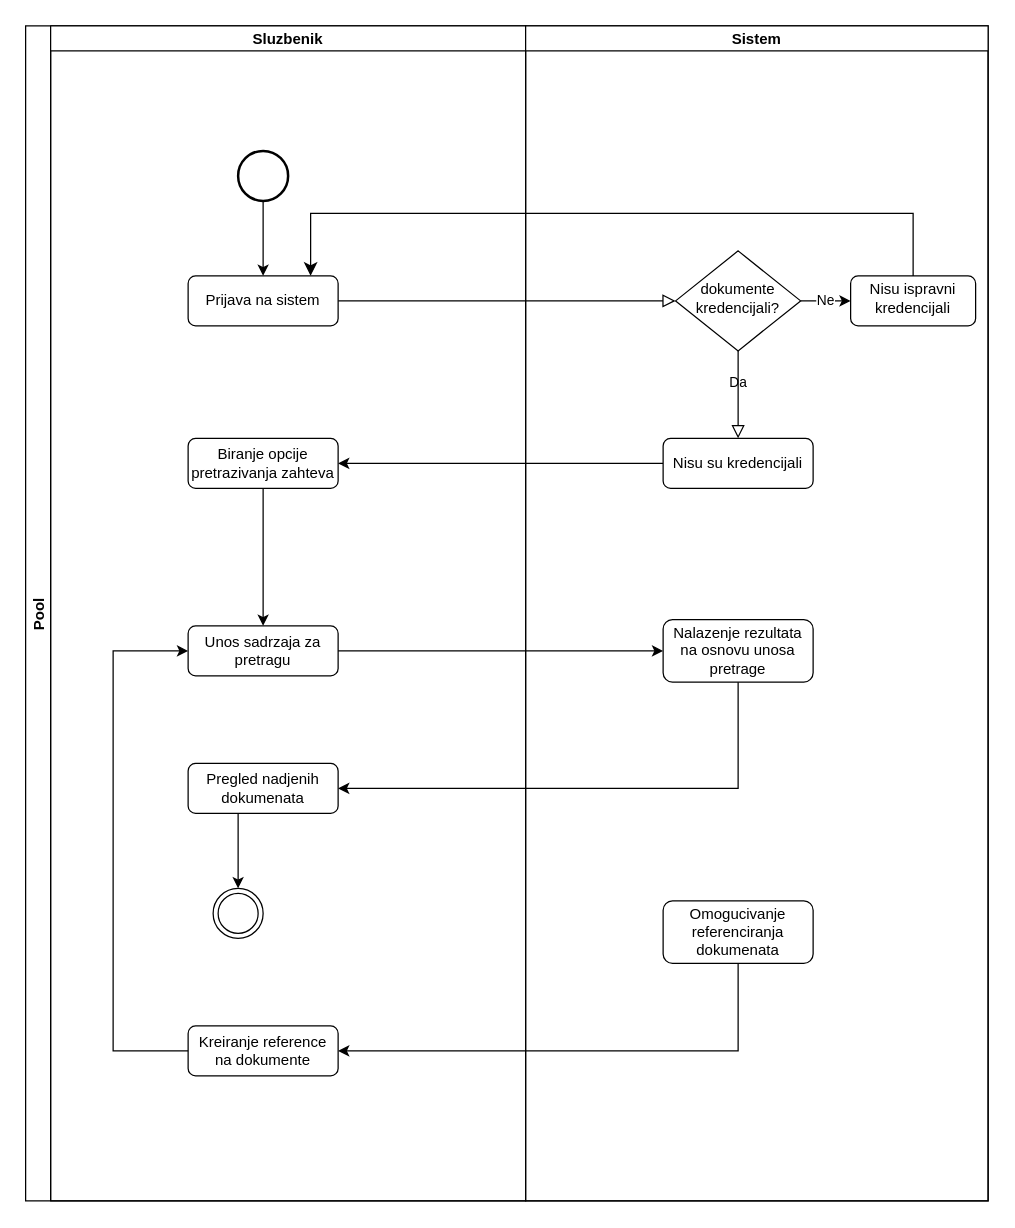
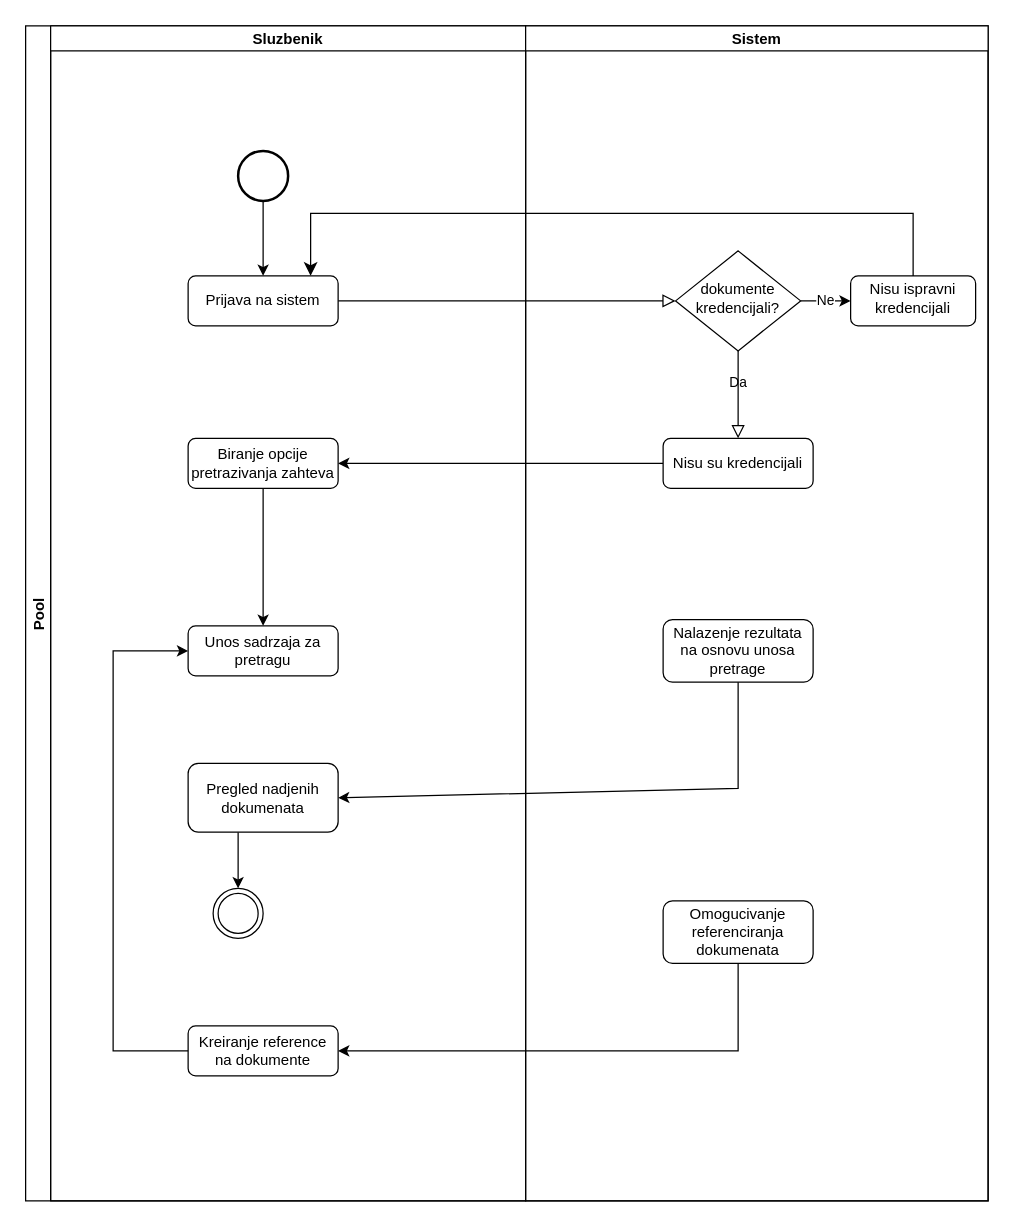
edge "Unos sadrzaja za pretragu" -> "Nalazenje rezultata na osnovu unosa pretrage": removed
node "Pregled nadjenih dokumenata": size 150x50 -> 150x69
